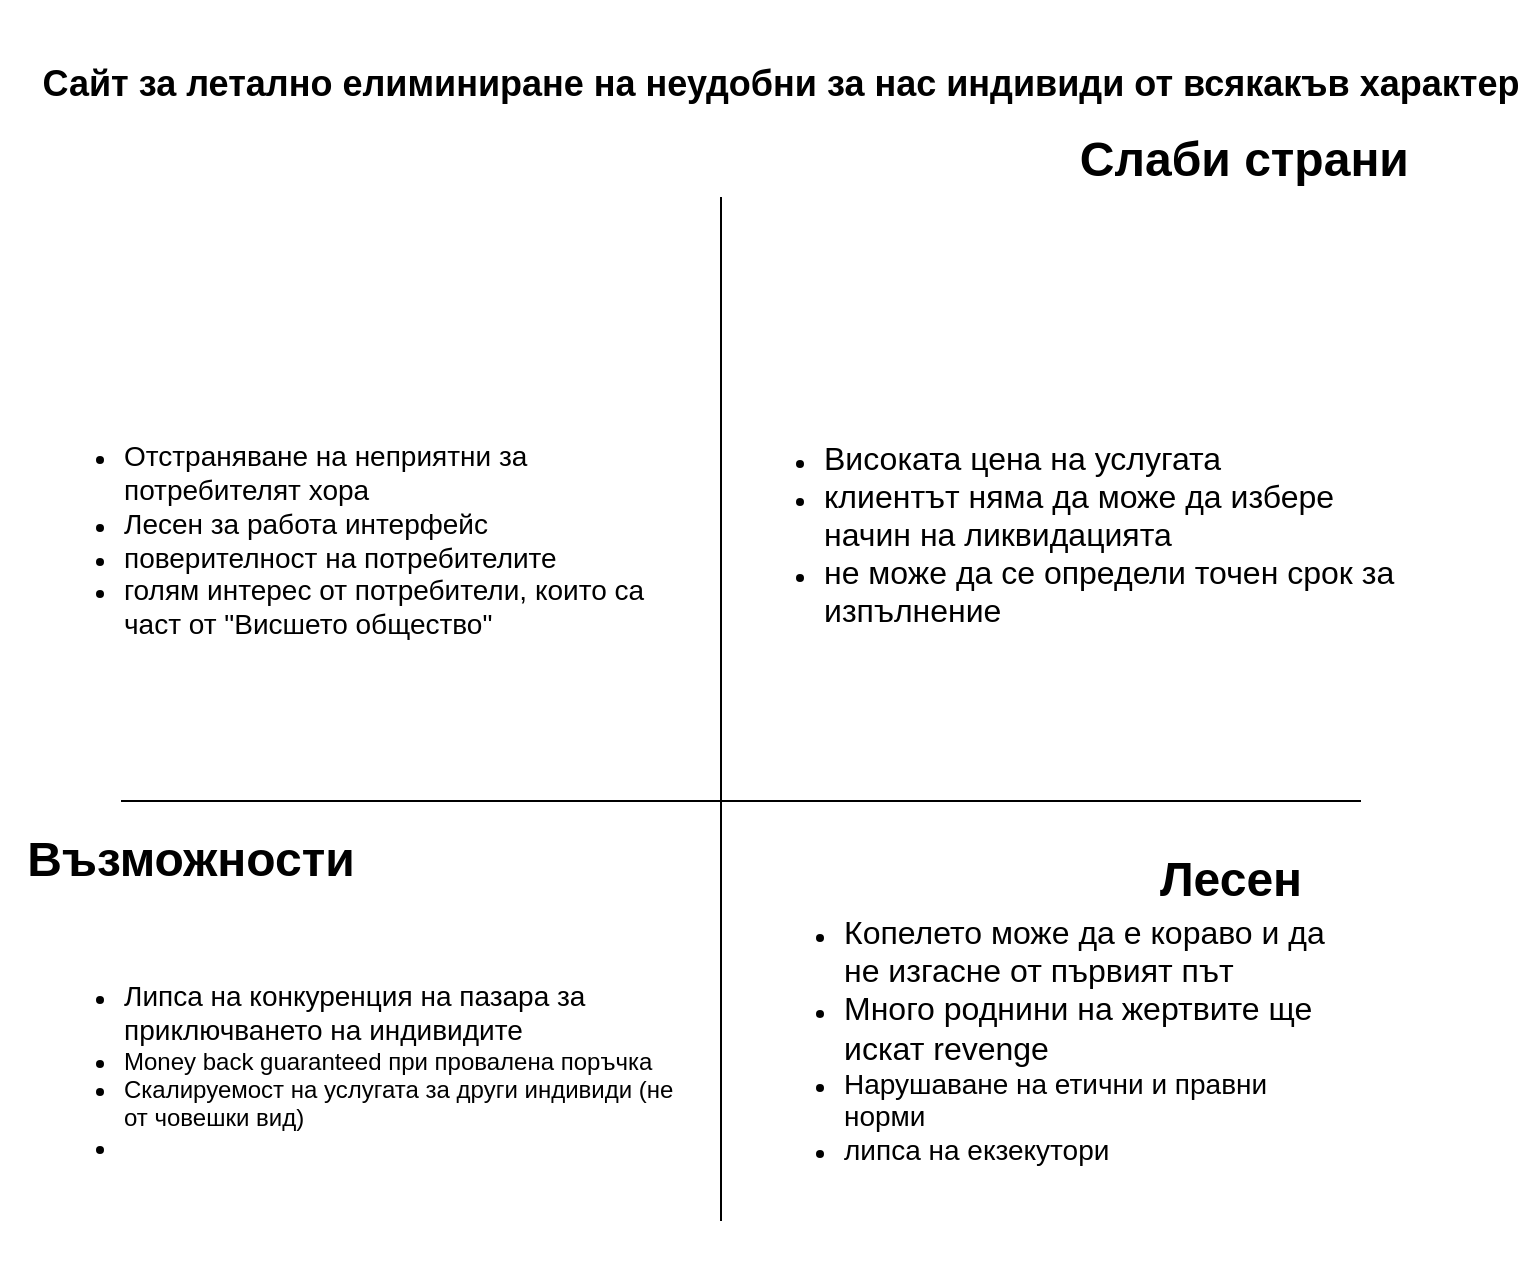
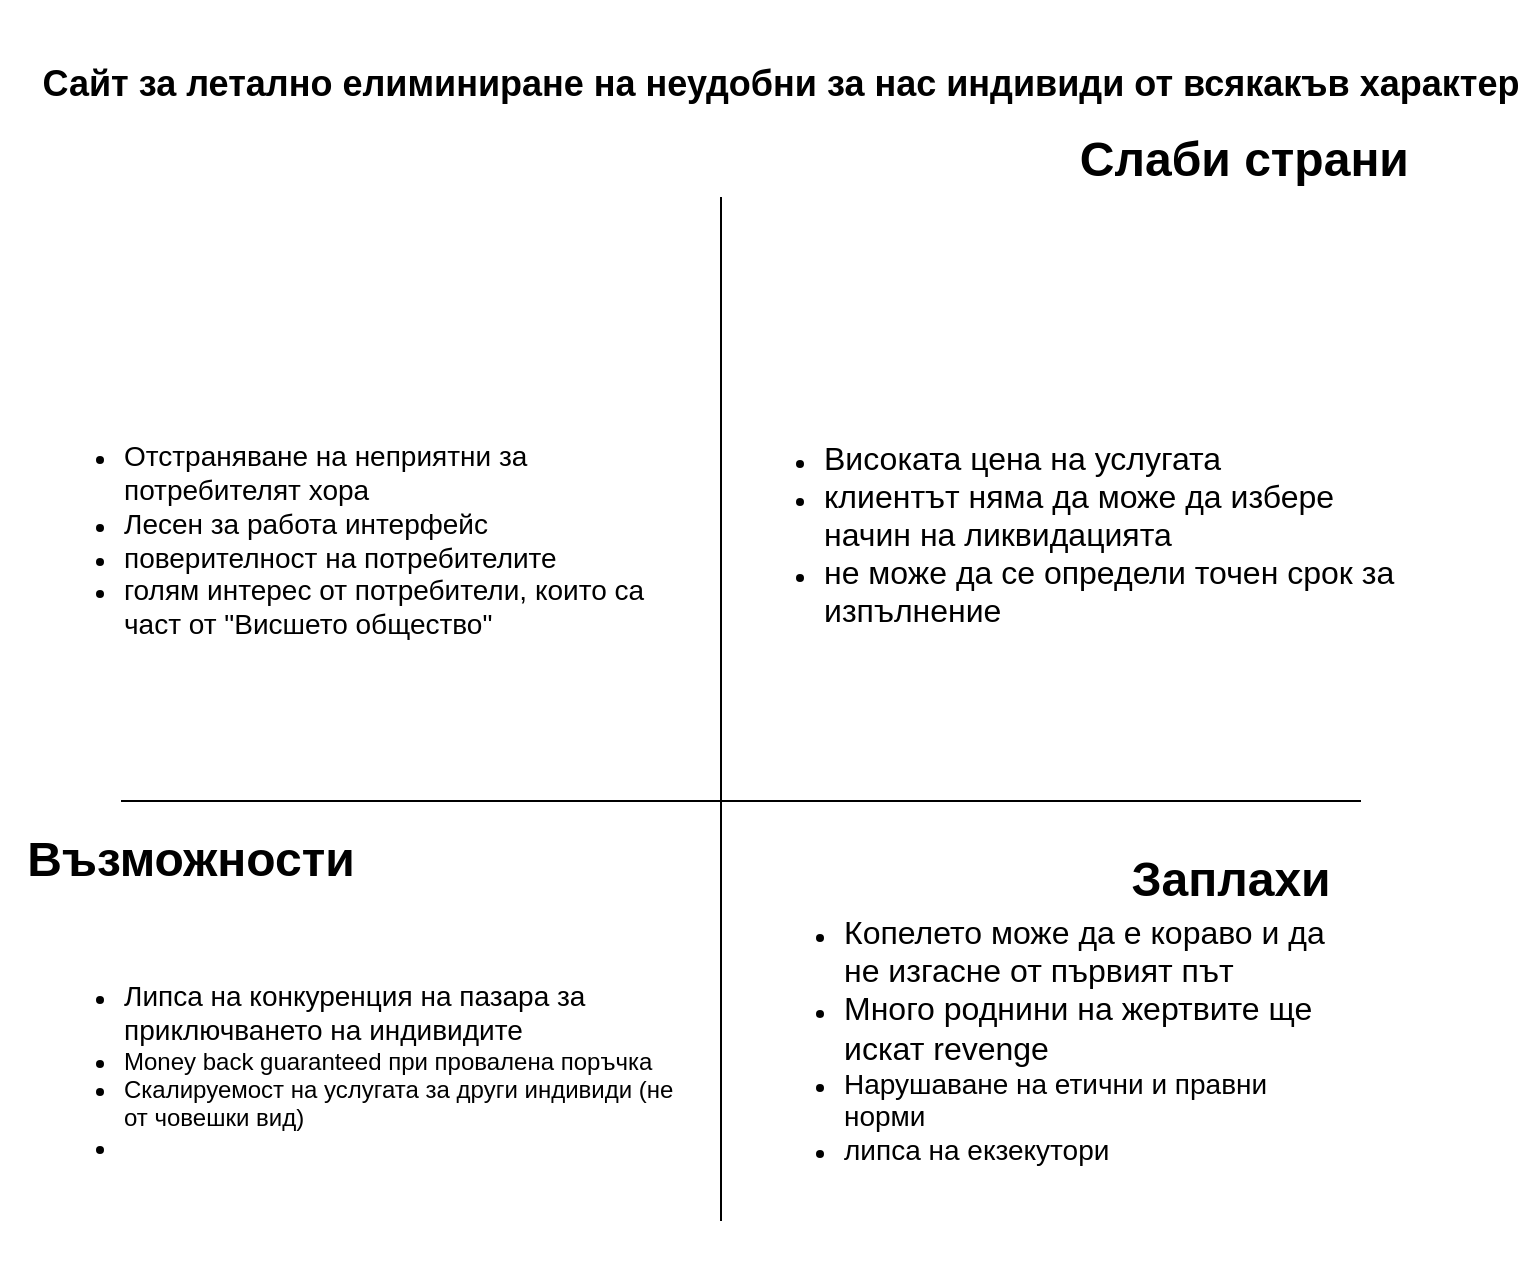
node "Лесен": label "Лесен" -> "Заплахи"
